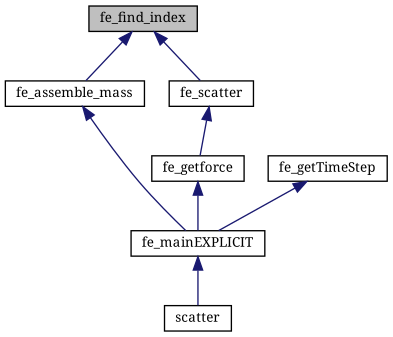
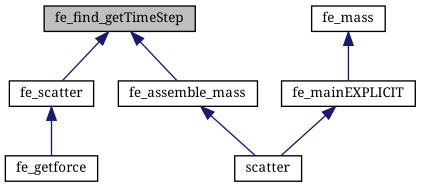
node "fe_find_index": label "fe_find_index" -> "fe_find_getTimeStep"
node "fe_getTimeStep": label "fe_getTimeStep" -> "fe_mass"
edge "fe_mainEXPLICIT" -> "fe_assemble_mass": now "scatter" -> "fe_assemble_mass"
edge "fe_mainEXPLICIT" -> "fe_getforce": removed
